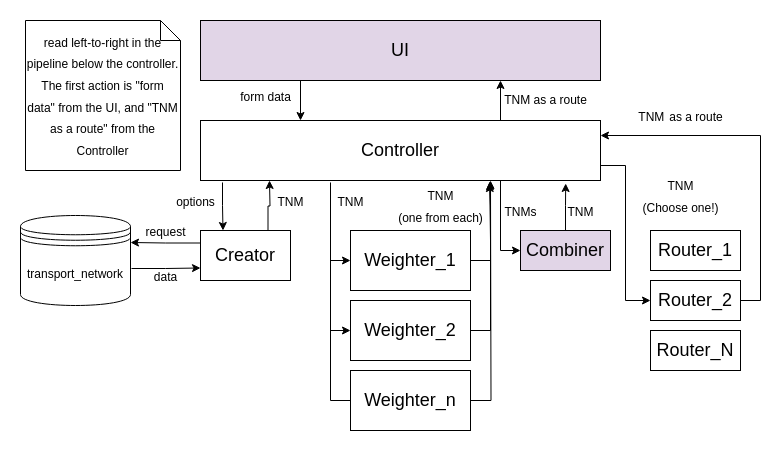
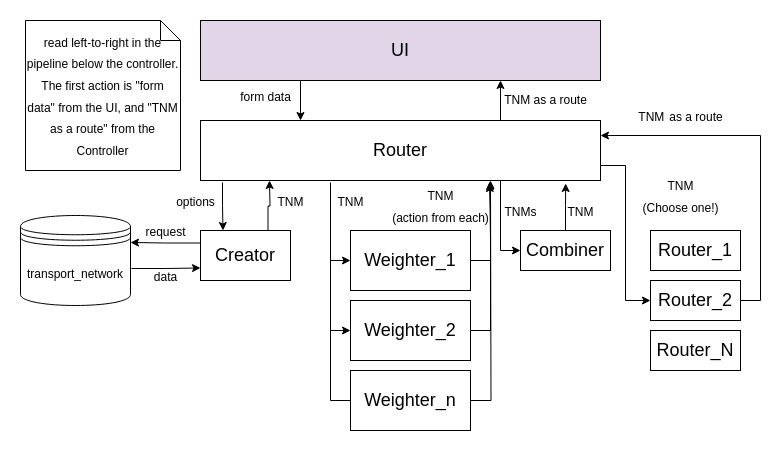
node "Controller": label "Controller" -> "Router"
node "TNM (one from each)": label "TNM (one from each)" -> "TNM (action from each)"
node "Combiner": fillcolor #e1d5e7 -> #ffffff
